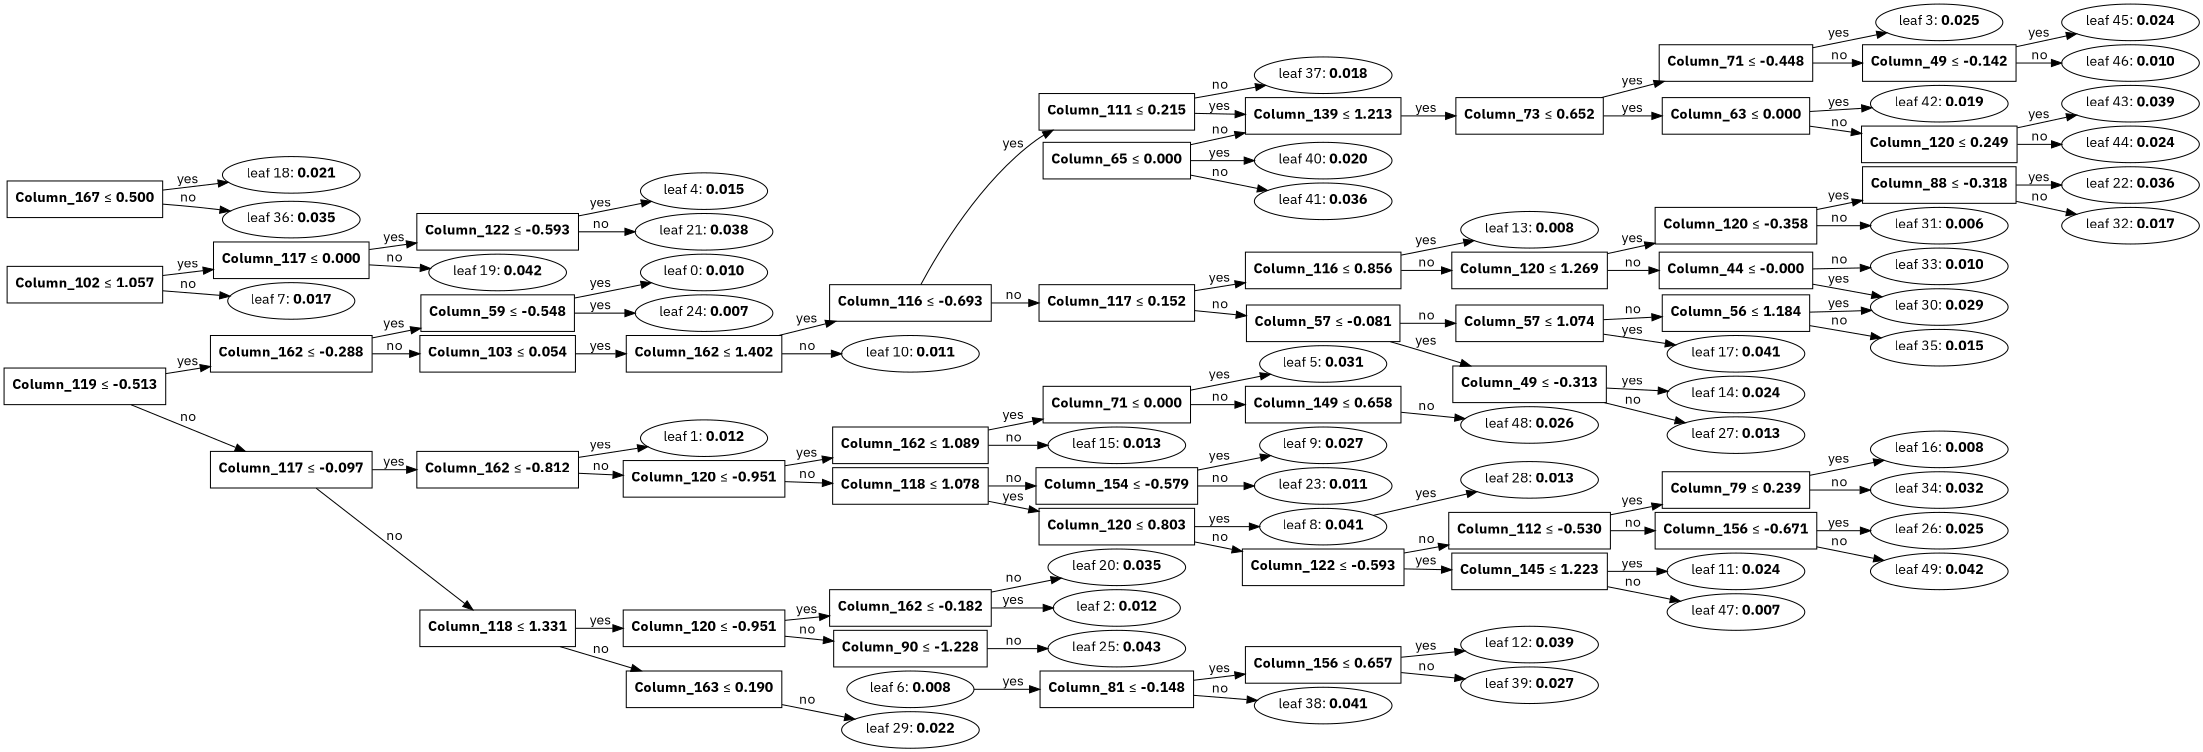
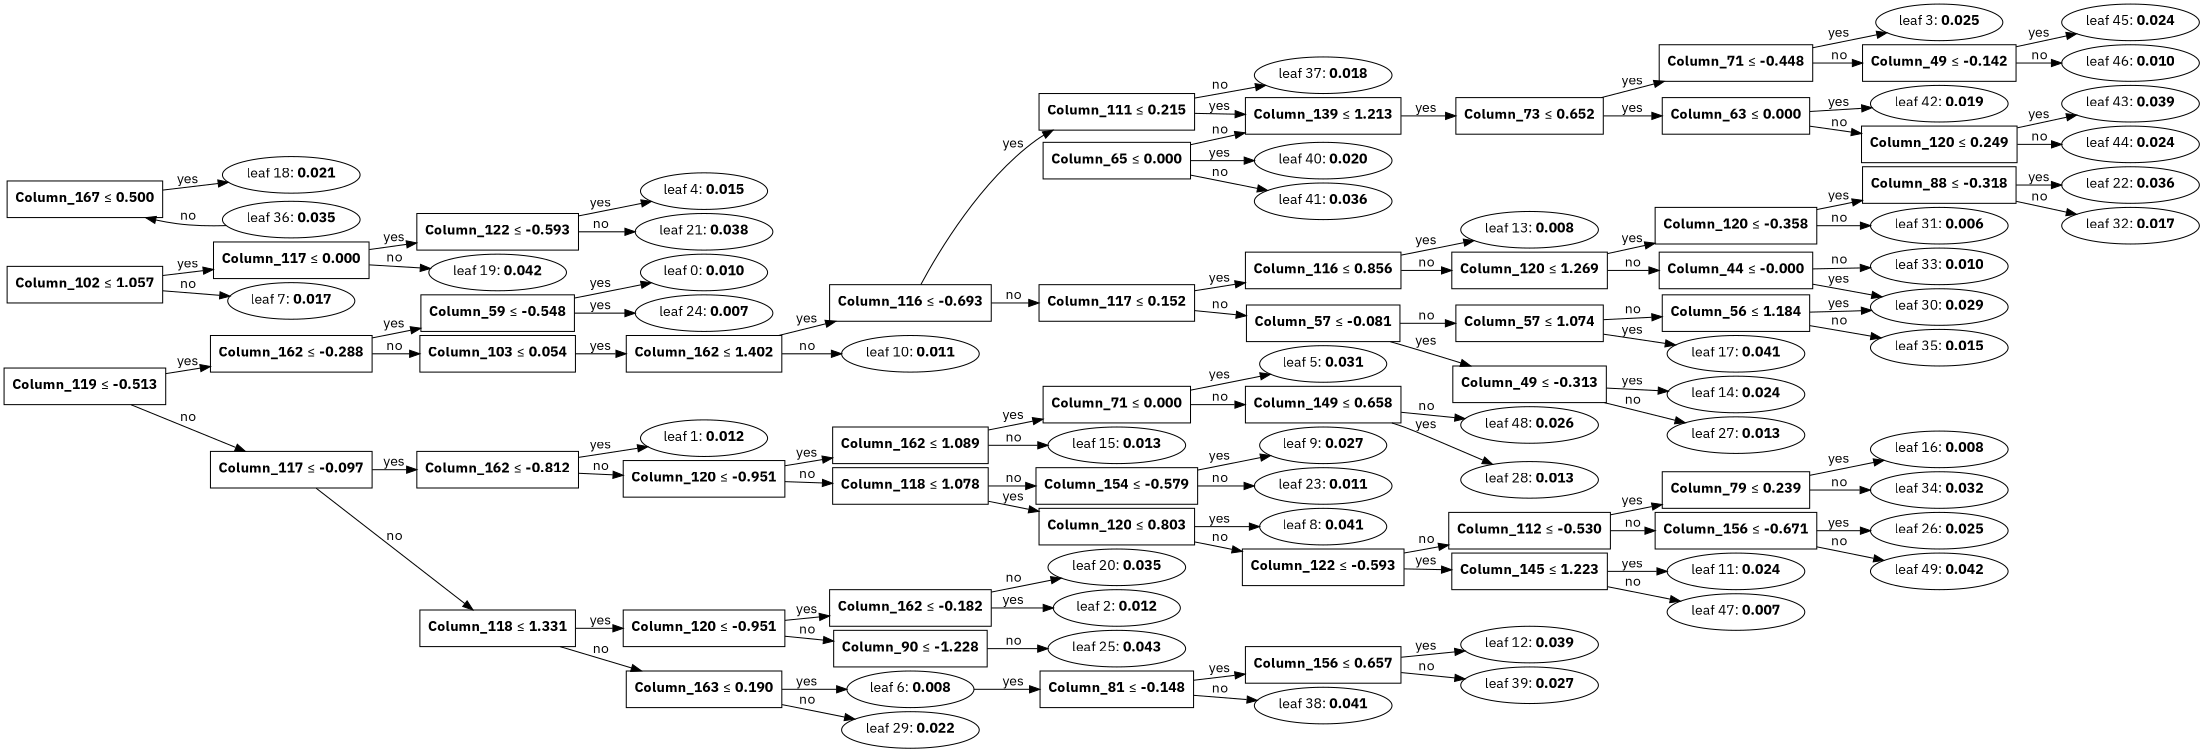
edge "Column_167" -> "leaf 36:": reversed
edge "leaf 8:" -> "leaf 28:": now "Column_149" -> "leaf 28:"
edge "Column_163" -> "leaf 6:": added, label "yes"
